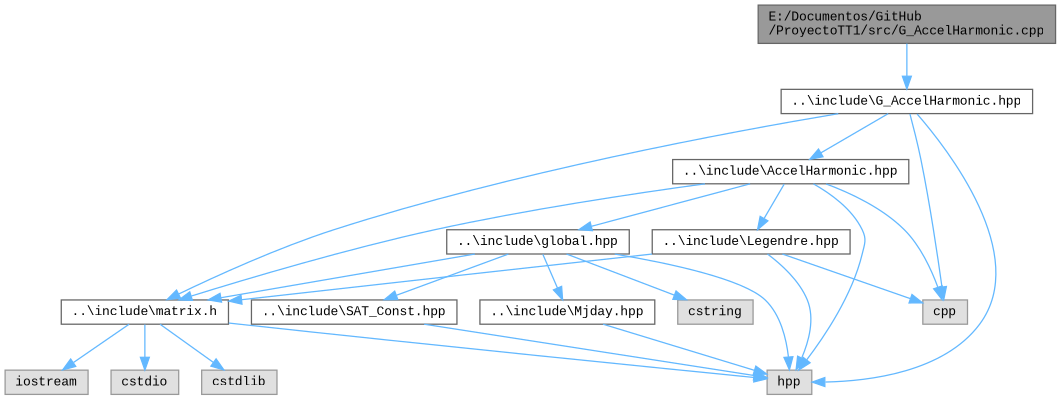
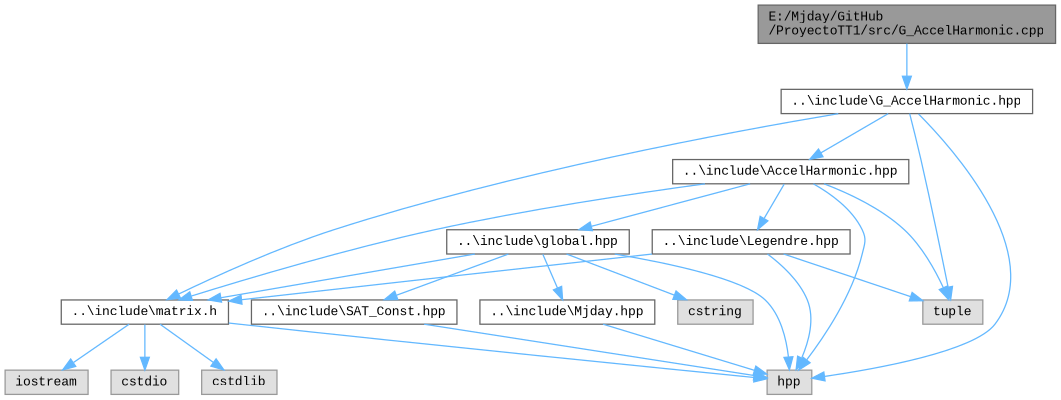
node "E:/Documentos/GitHub /ProyectoTT1/src/G_AccelHarmonic.cpp": label "E:/Documentos/GitHub /ProyectoTT1/src/G_AccelHarmonic.cpp" -> "E:/Mjday/GitHub /ProyectoTT1/src/G_AccelHarmonic.cpp"
node "cpp": label "cpp" -> "tuple"
